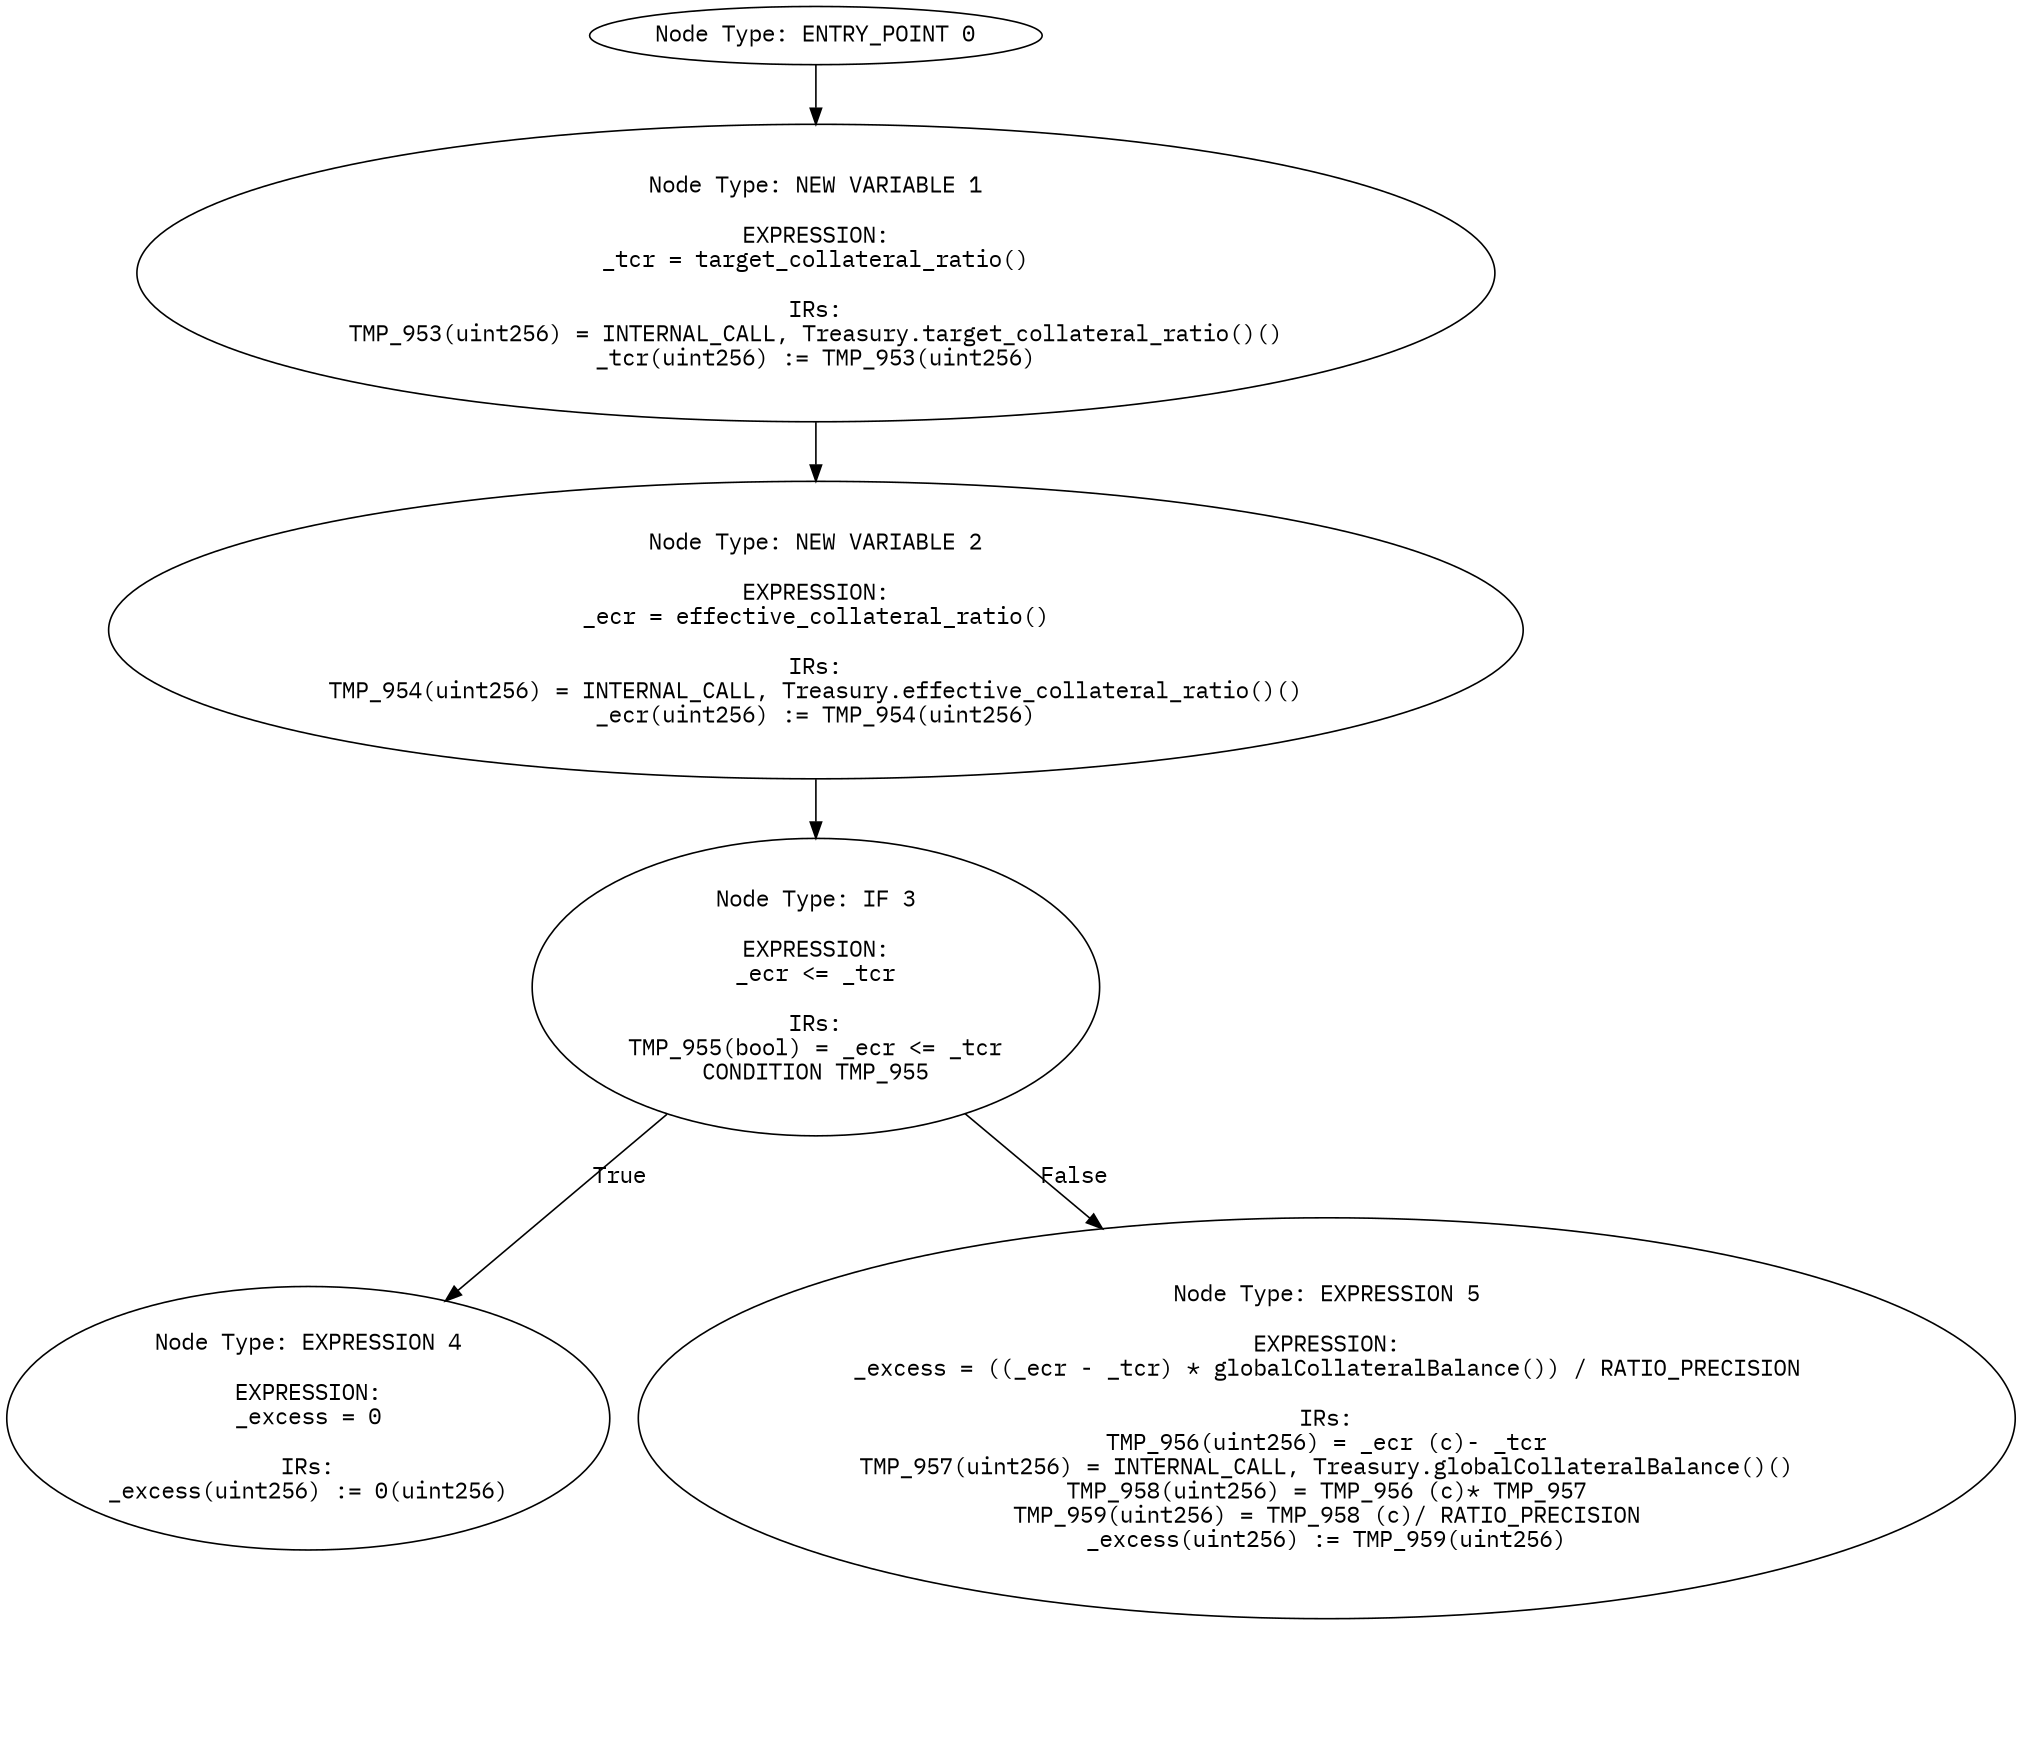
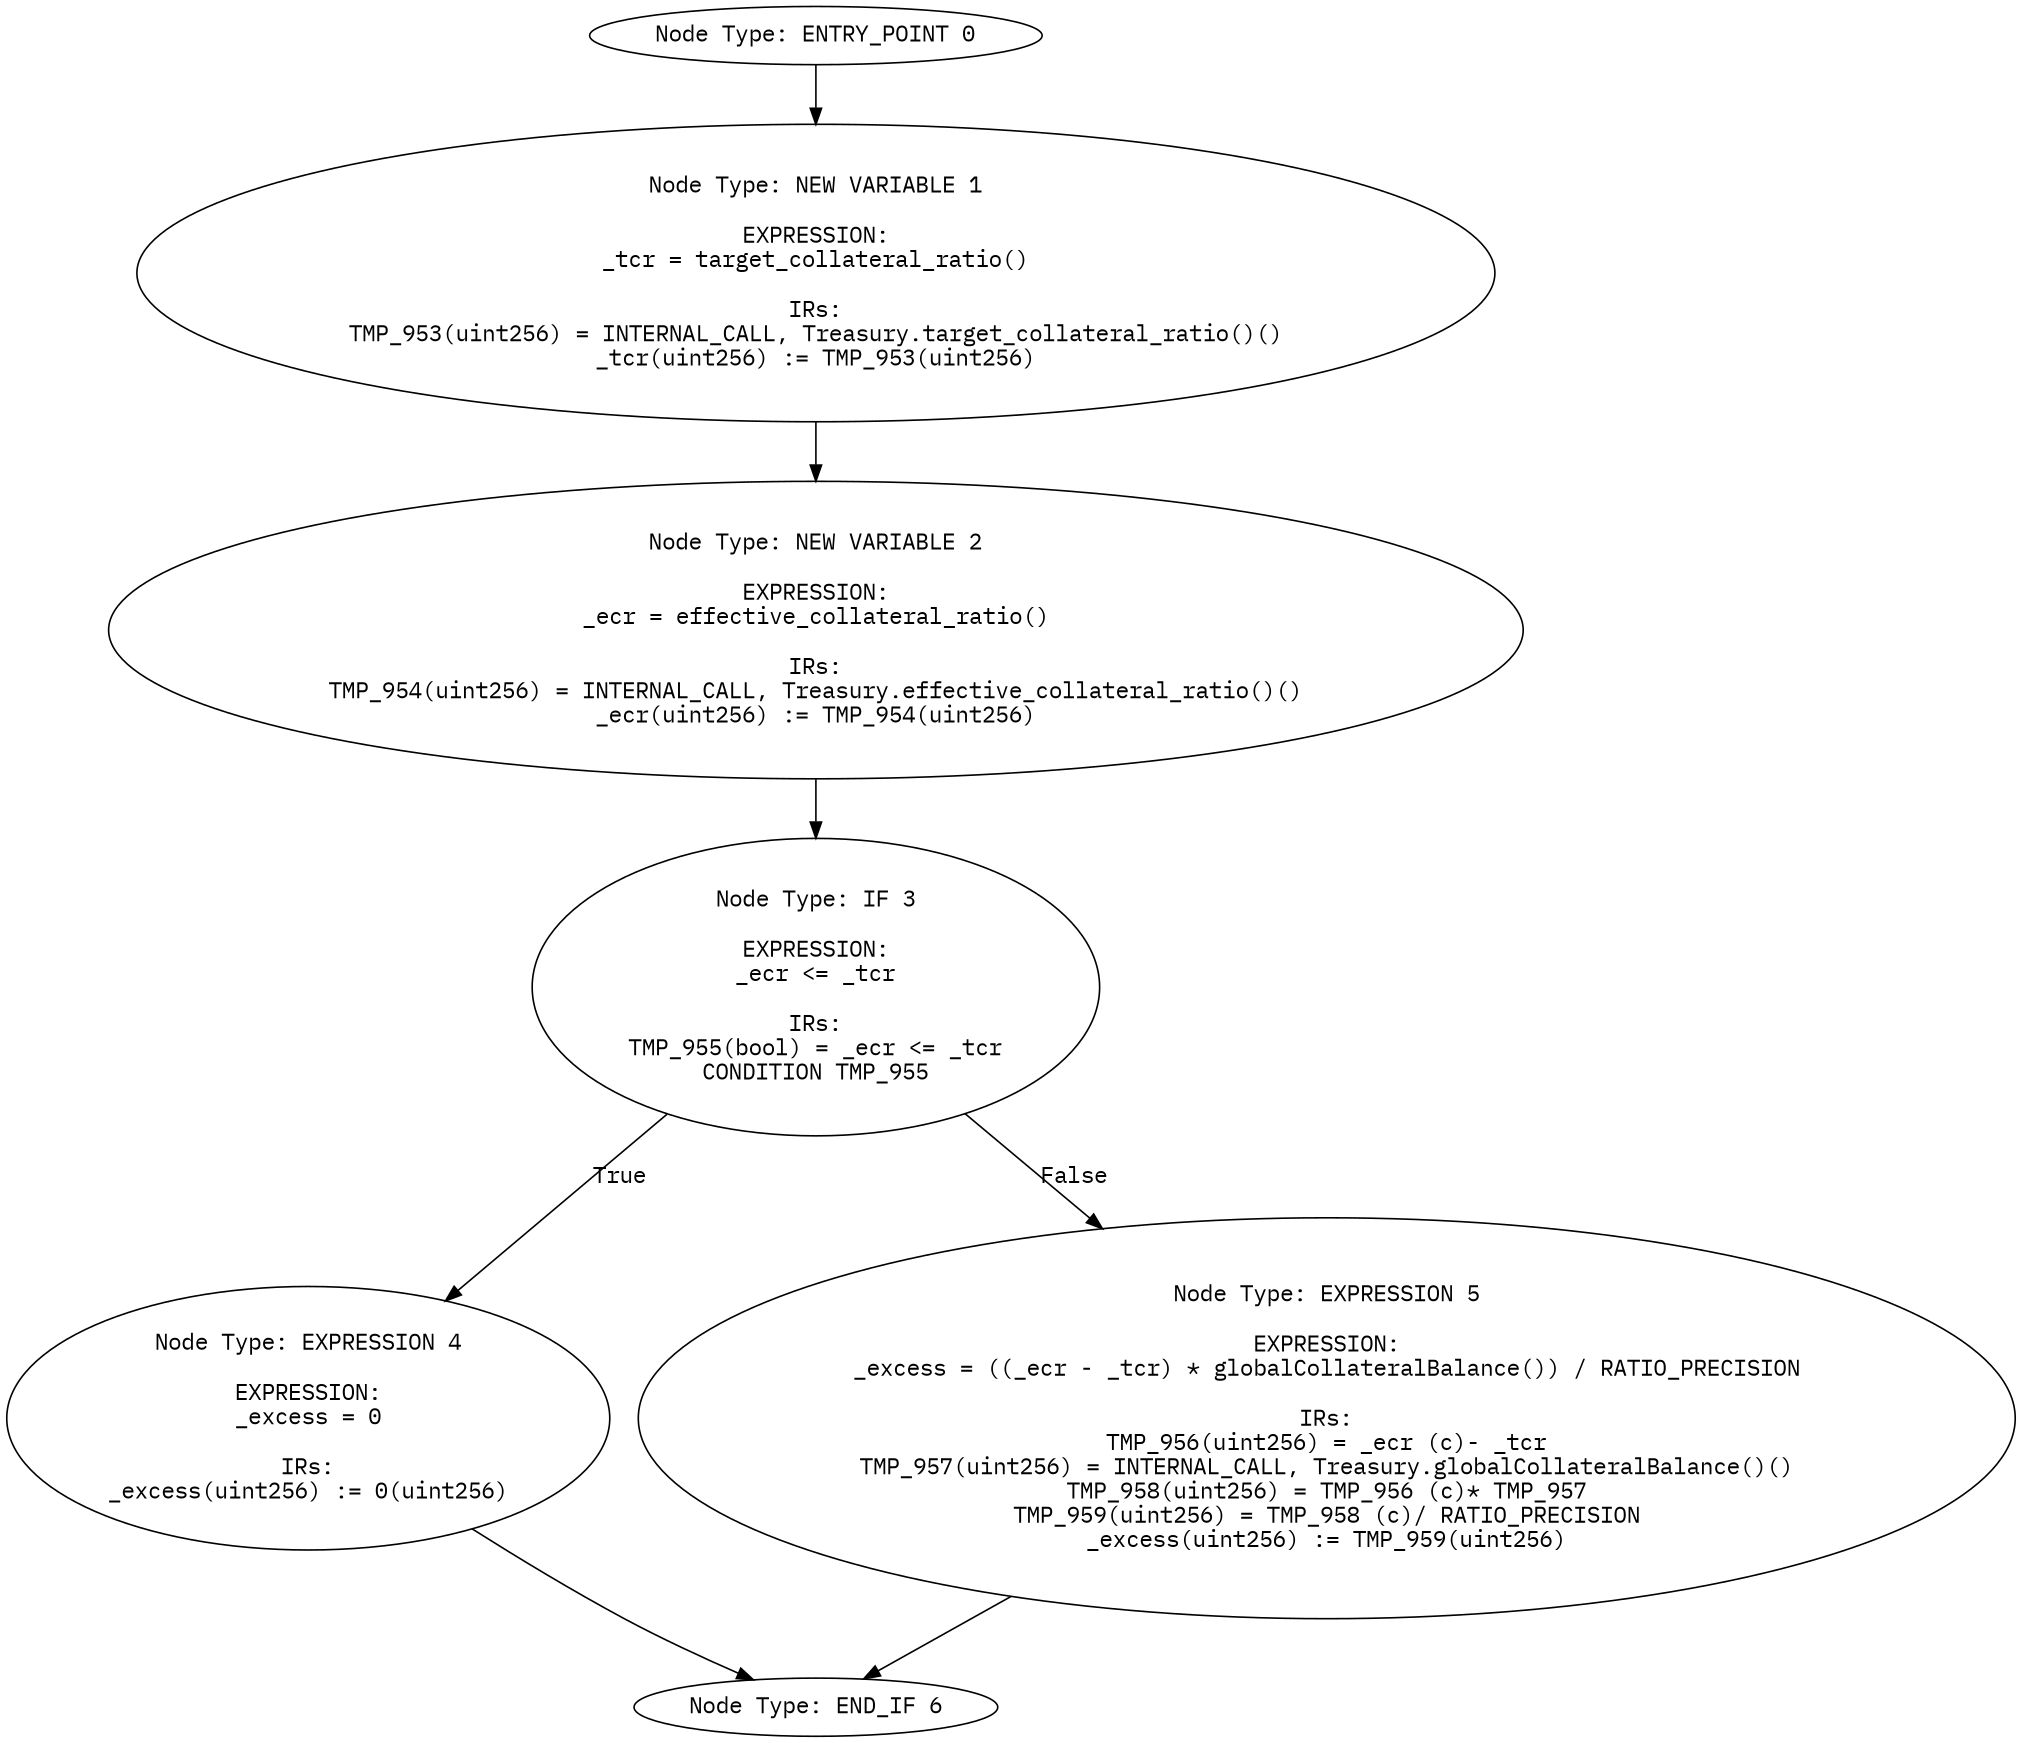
node "Node Type: END_IF 6": added
